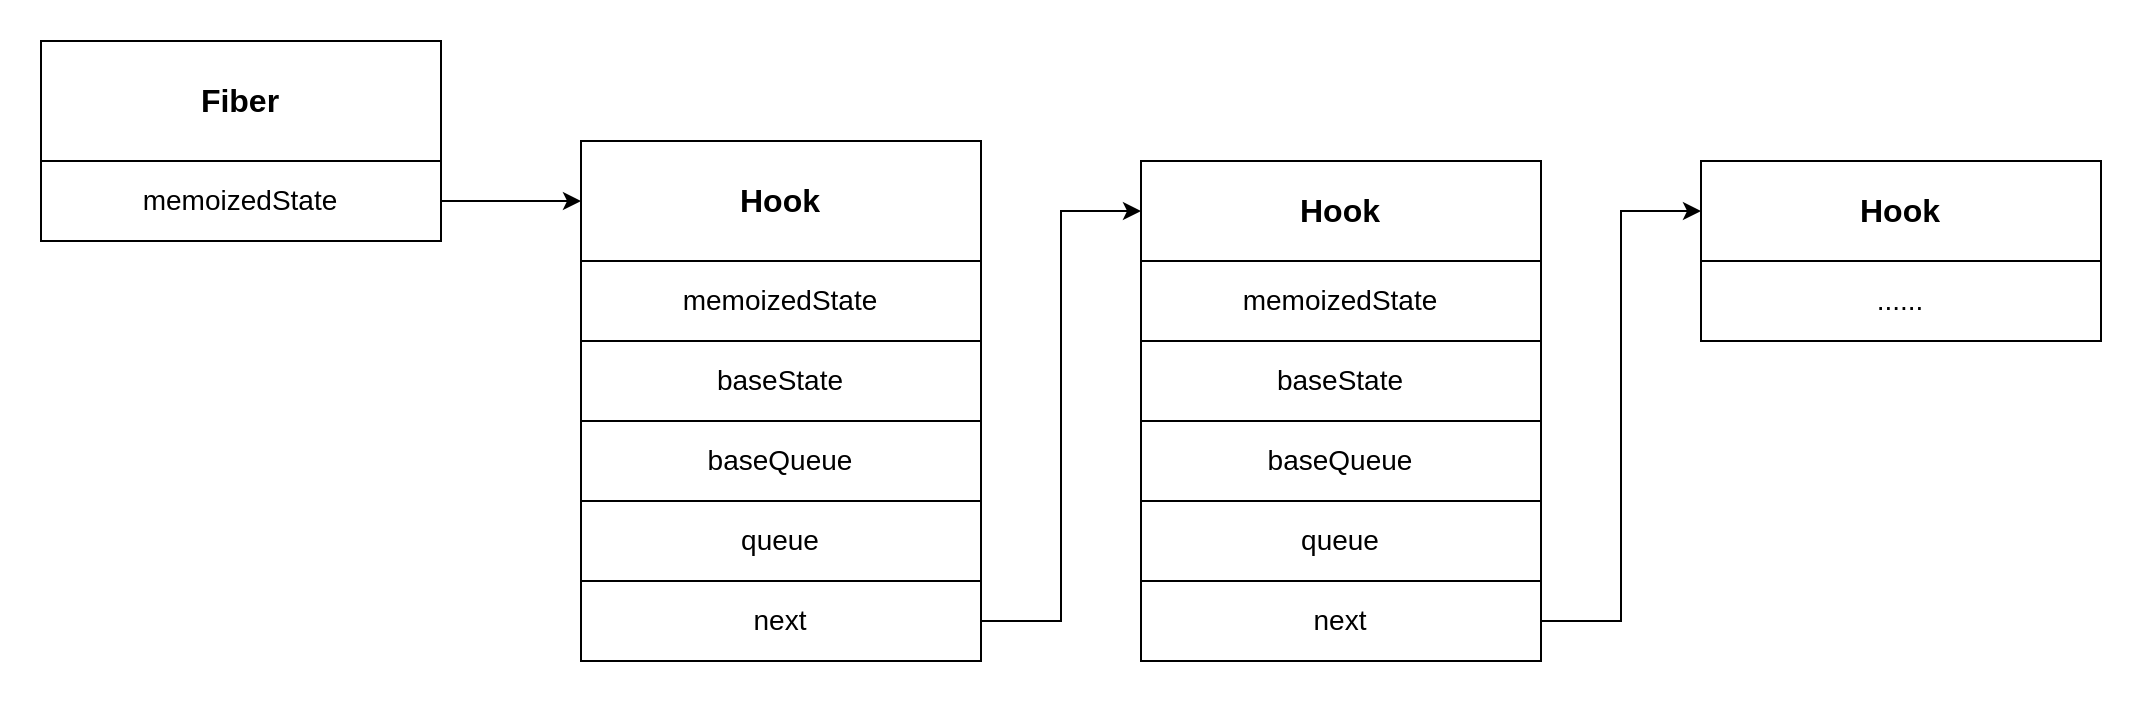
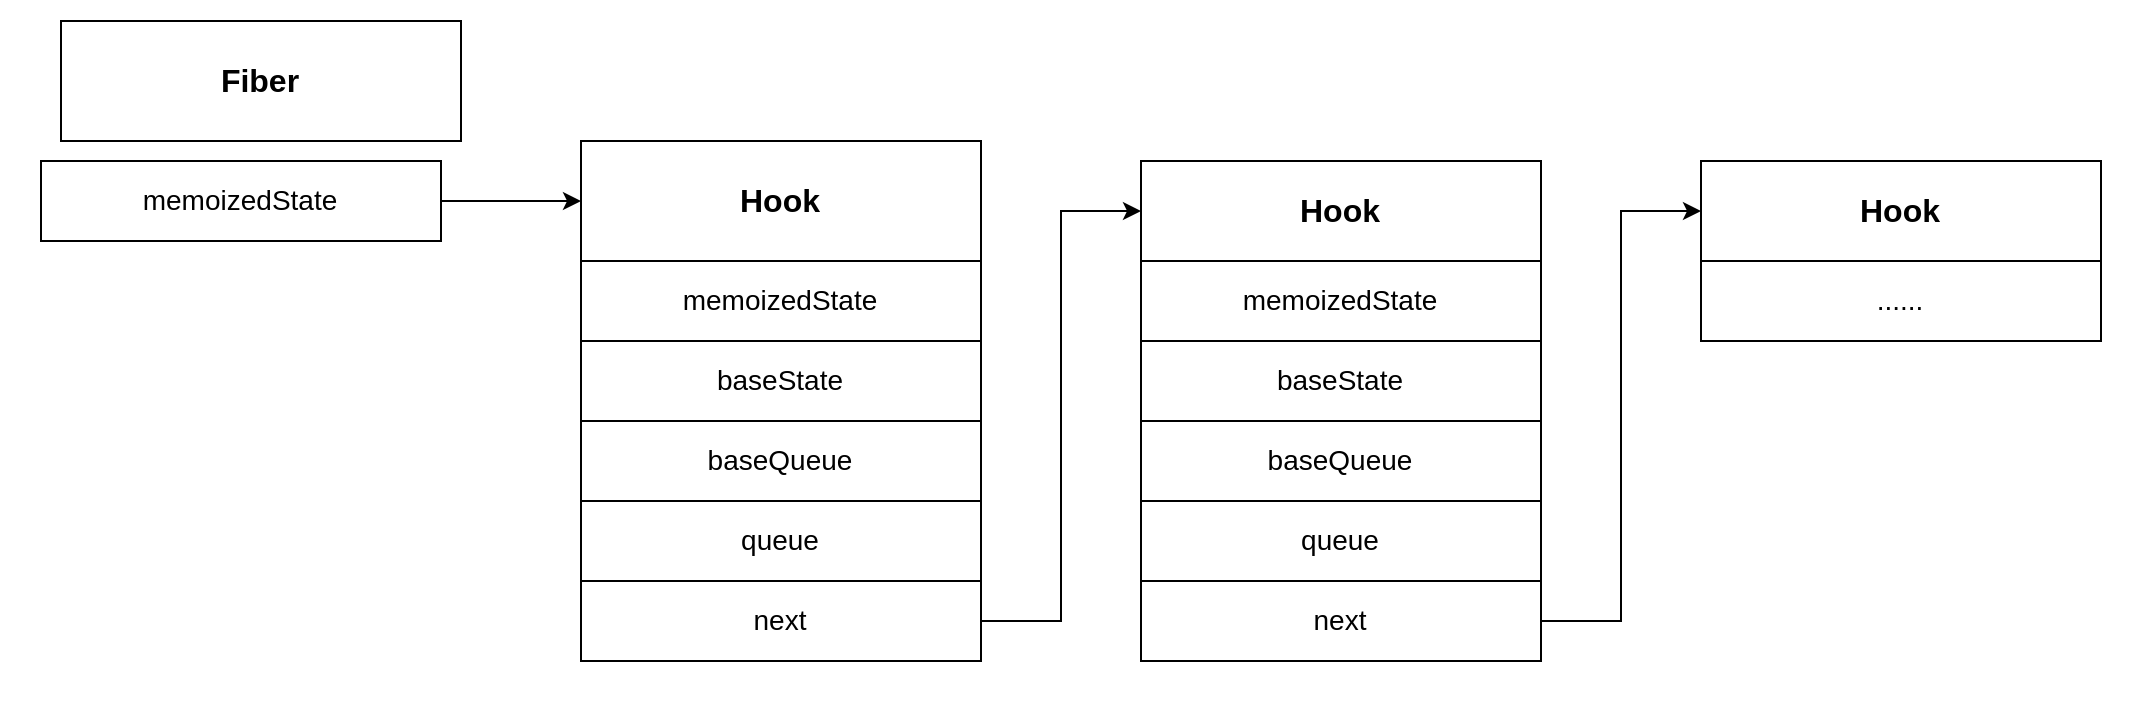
node "Fiber": moved (241, 101) -> (261, 81)
